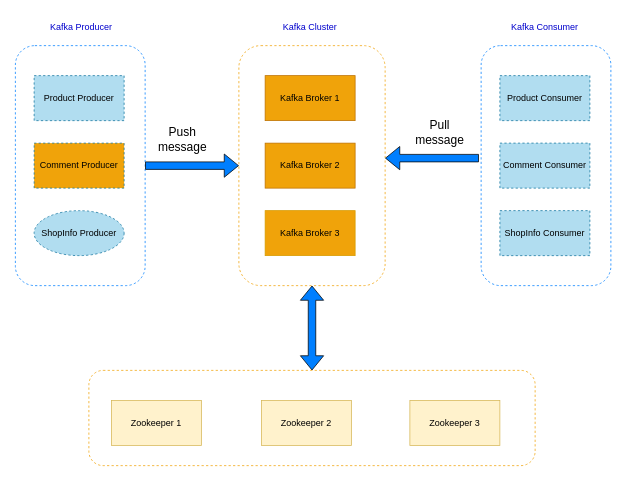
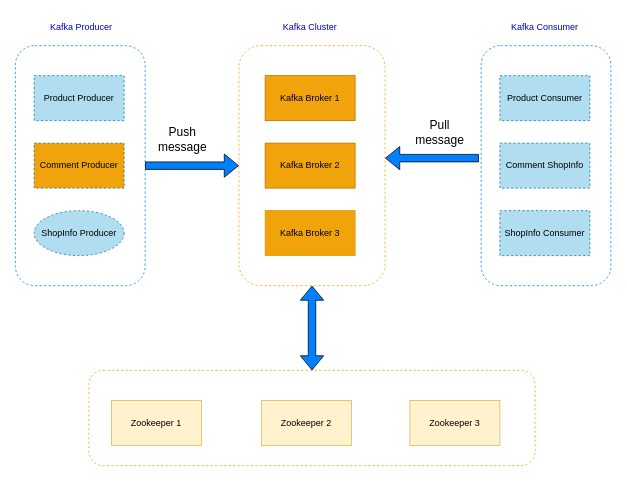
node "Comment Consumer": label "Comment Consumer" -> "Comment ShopInfo"
